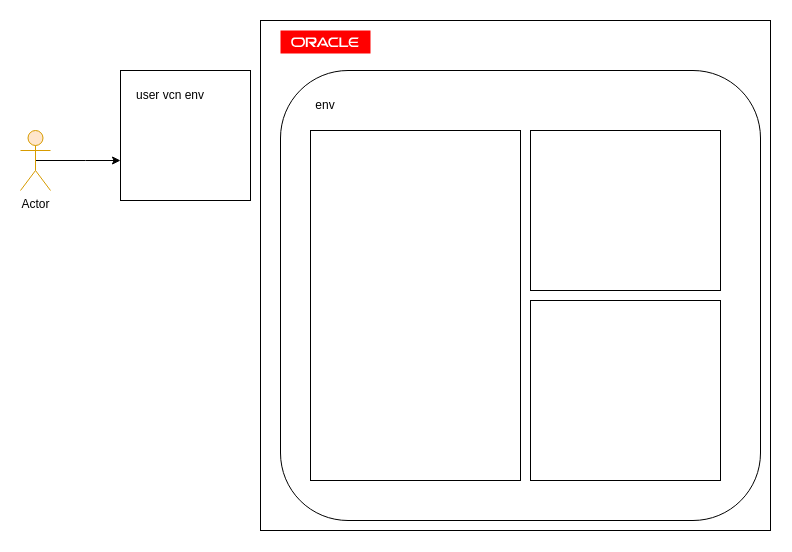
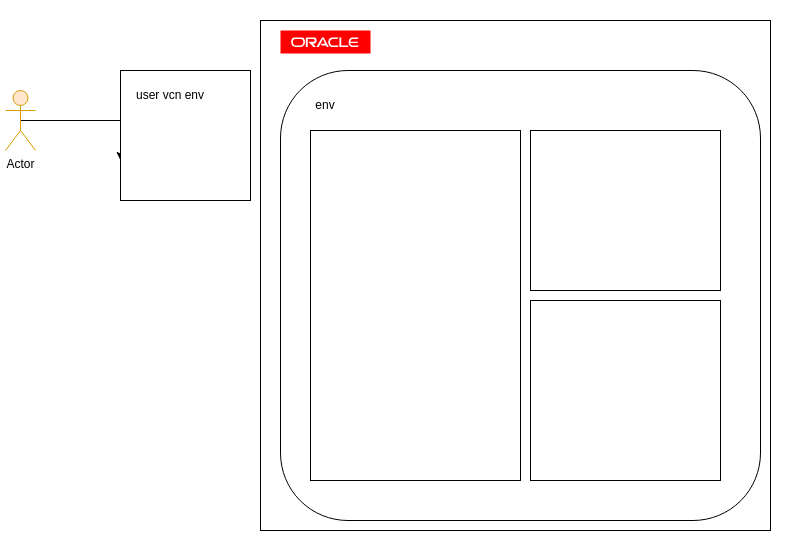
node "Actor": moved (36, 161) -> (21, 121)
